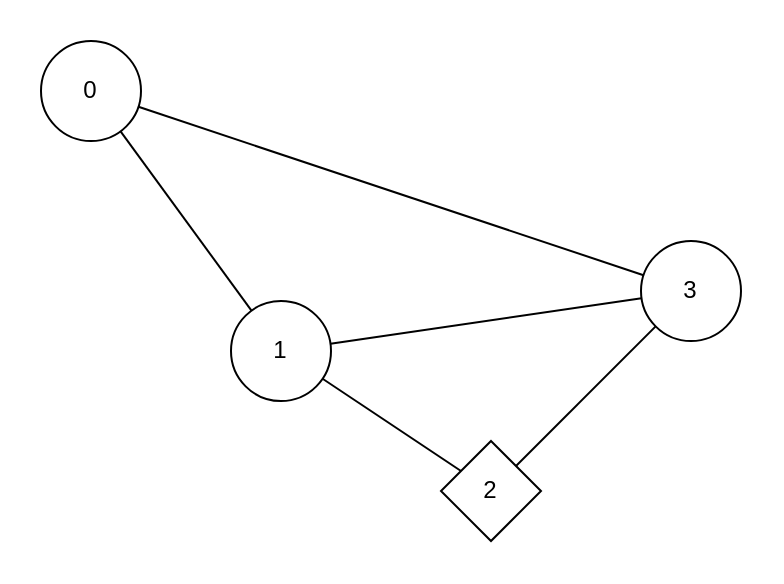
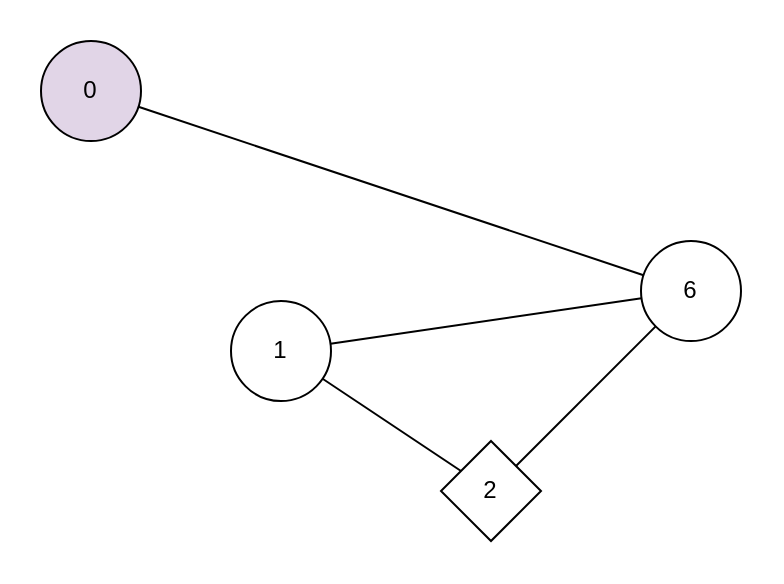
node "0": fillcolor #ffffff -> #e1d5e7
edge "0" -- "1": removed
node "3": label "3" -> "6"
